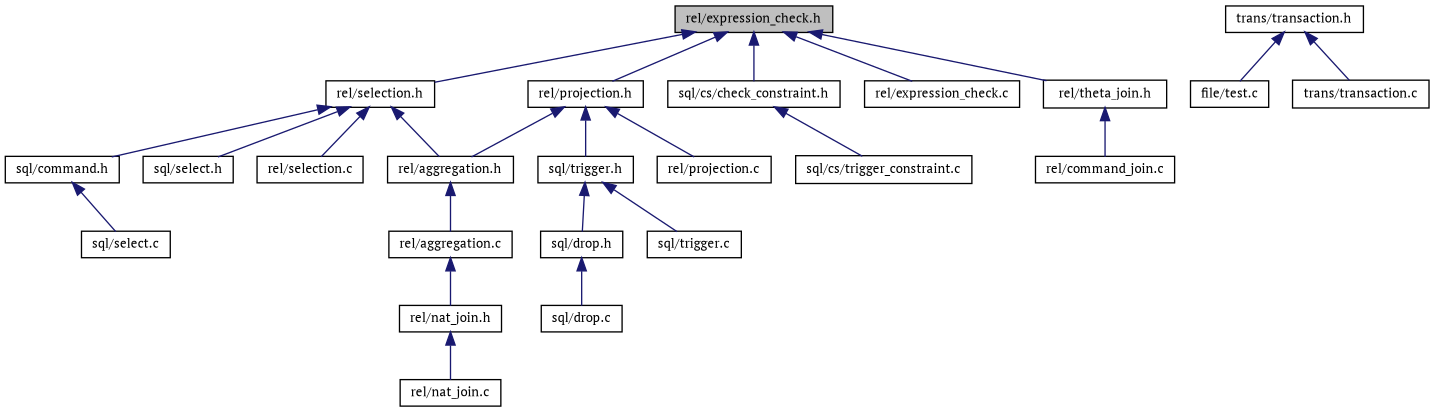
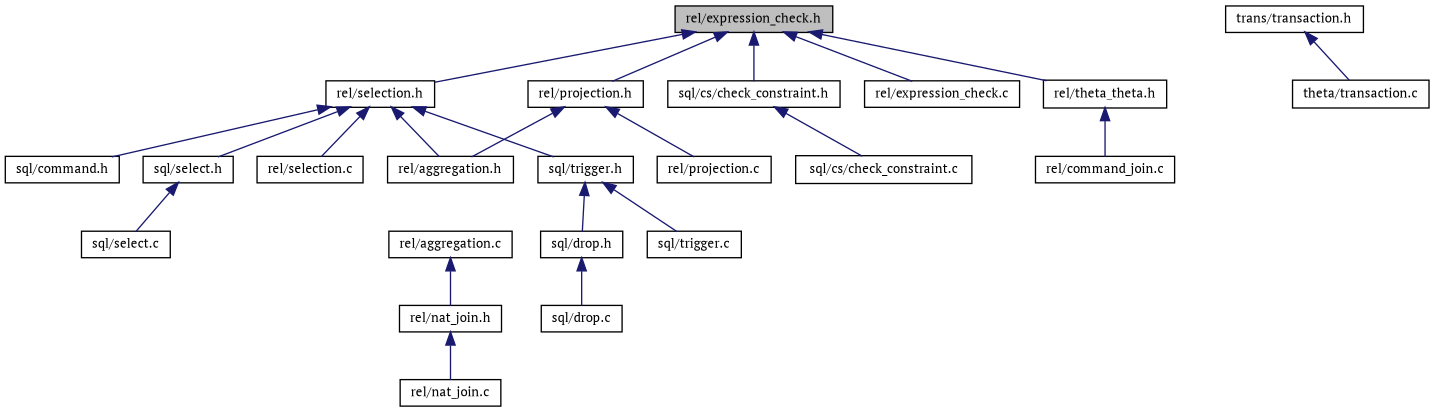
node "rel/theta_join.h": label "rel/theta_join.h" -> "rel/theta_theta.h"
node "file/test.c": removed
node "trans/transaction.c": label "trans/transaction.c" -> "theta/transaction.c"
edge "sql/trigger.h" -> "rel/projection.h": now "sql/trigger.h" -> "rel/selection.h"
node "sql/cs/trigger_constraint.c": label "sql/cs/trigger_constraint.c" -> "sql/cs/check_constraint.c"
edge "sql/select.c" -> "sql/command.h": now "sql/select.c" -> "sql/select.h"
edge "rel/aggregation.c" -> "rel/aggregation.h": removed
